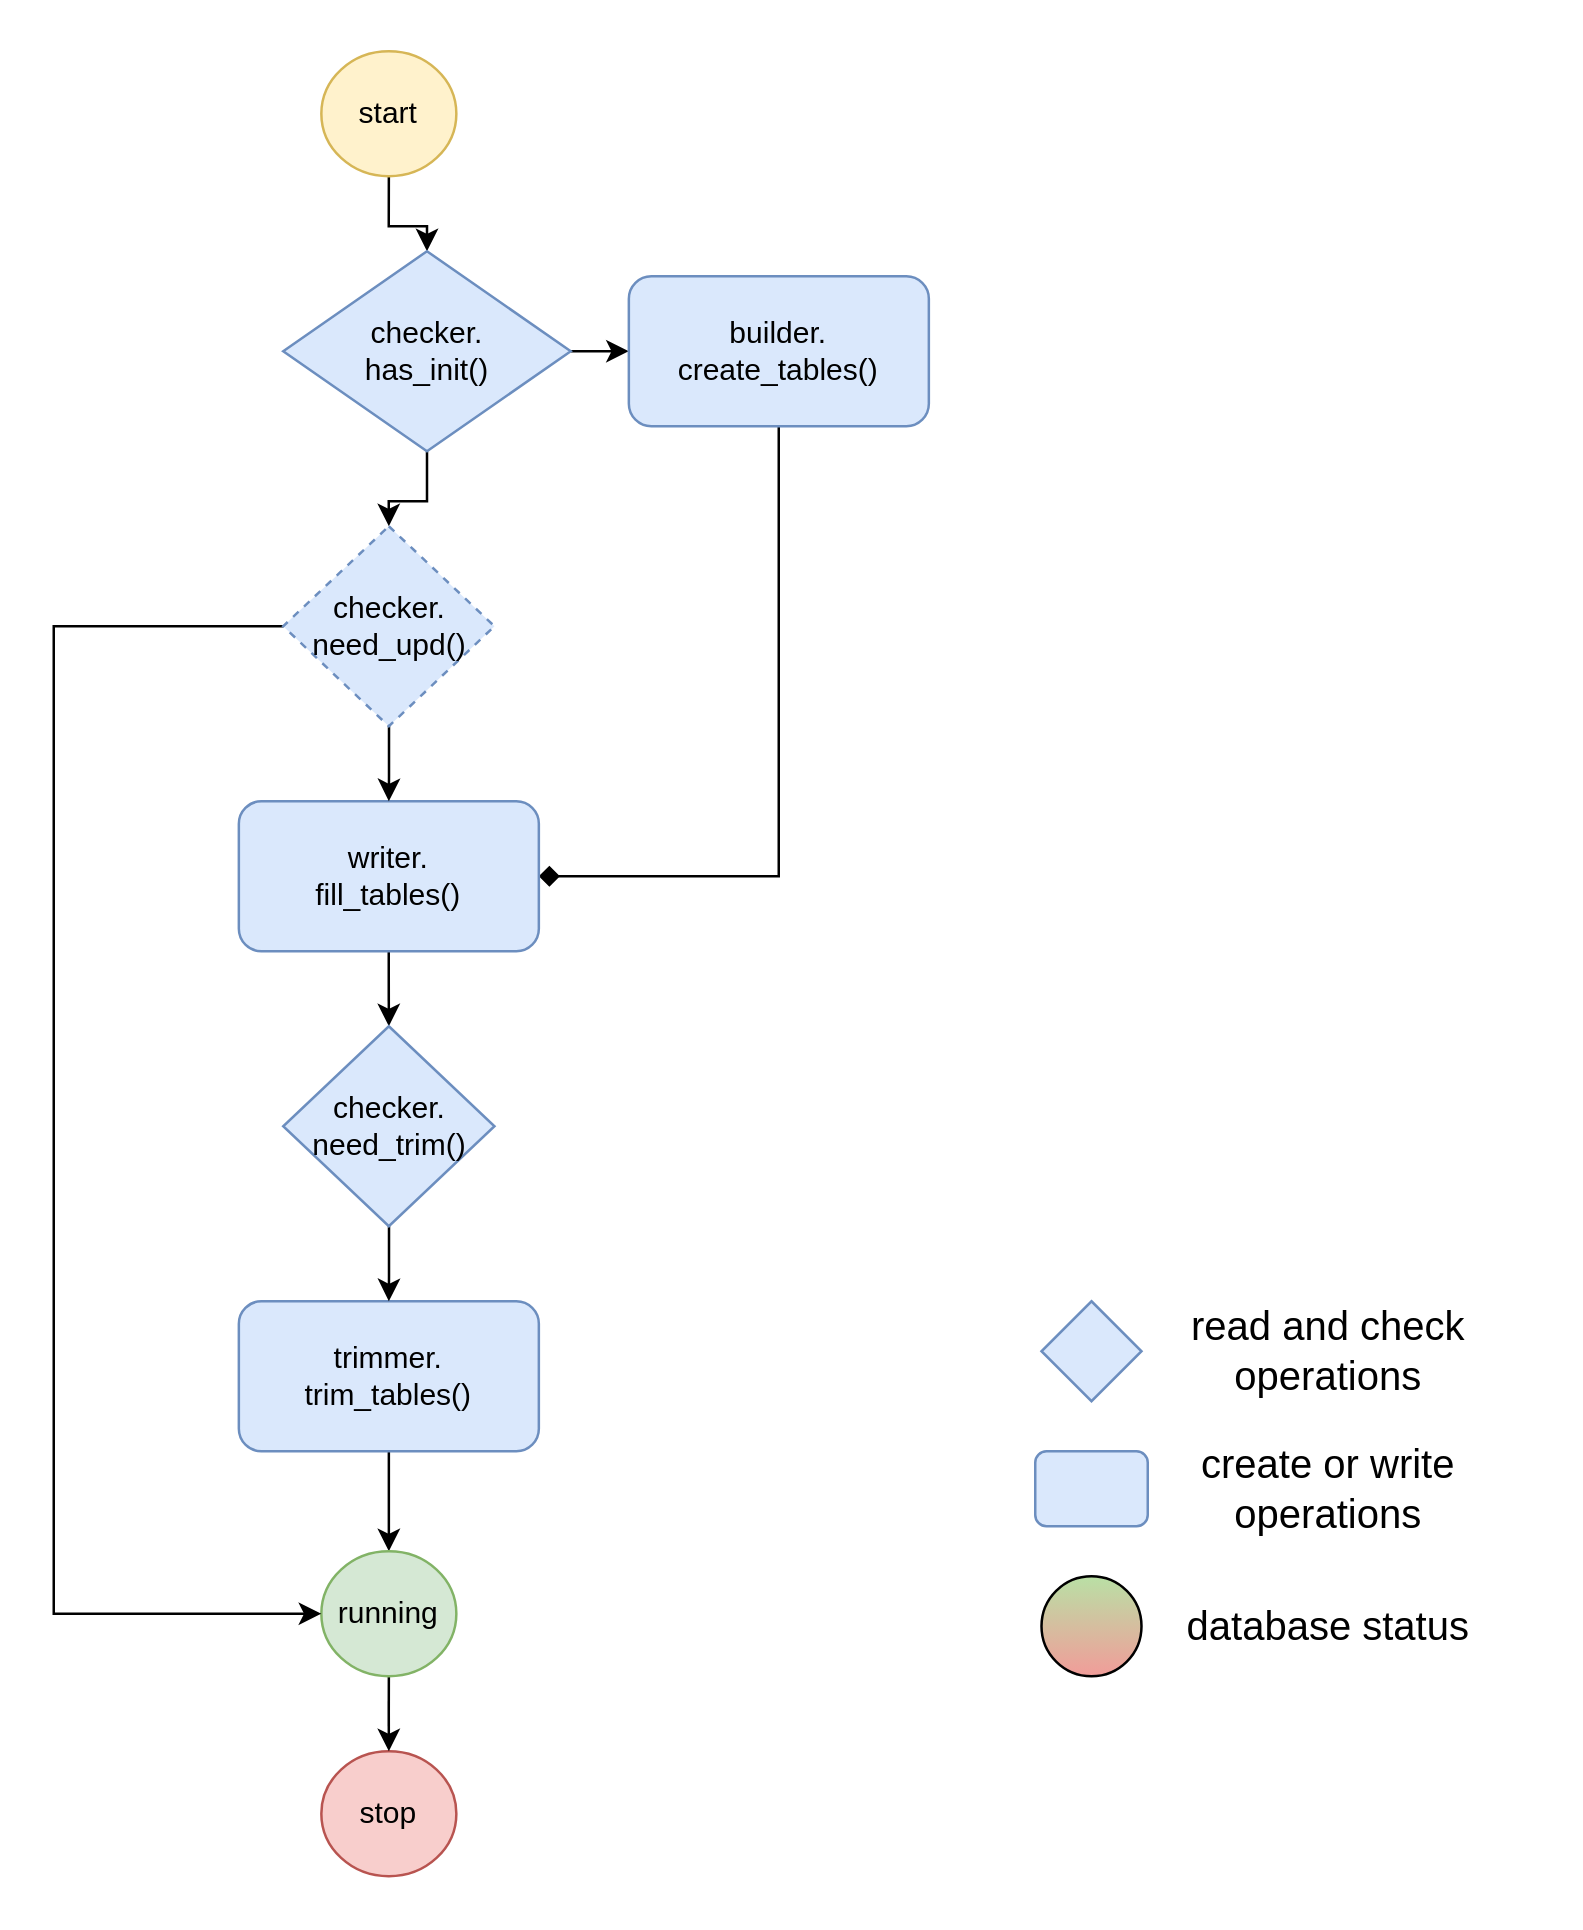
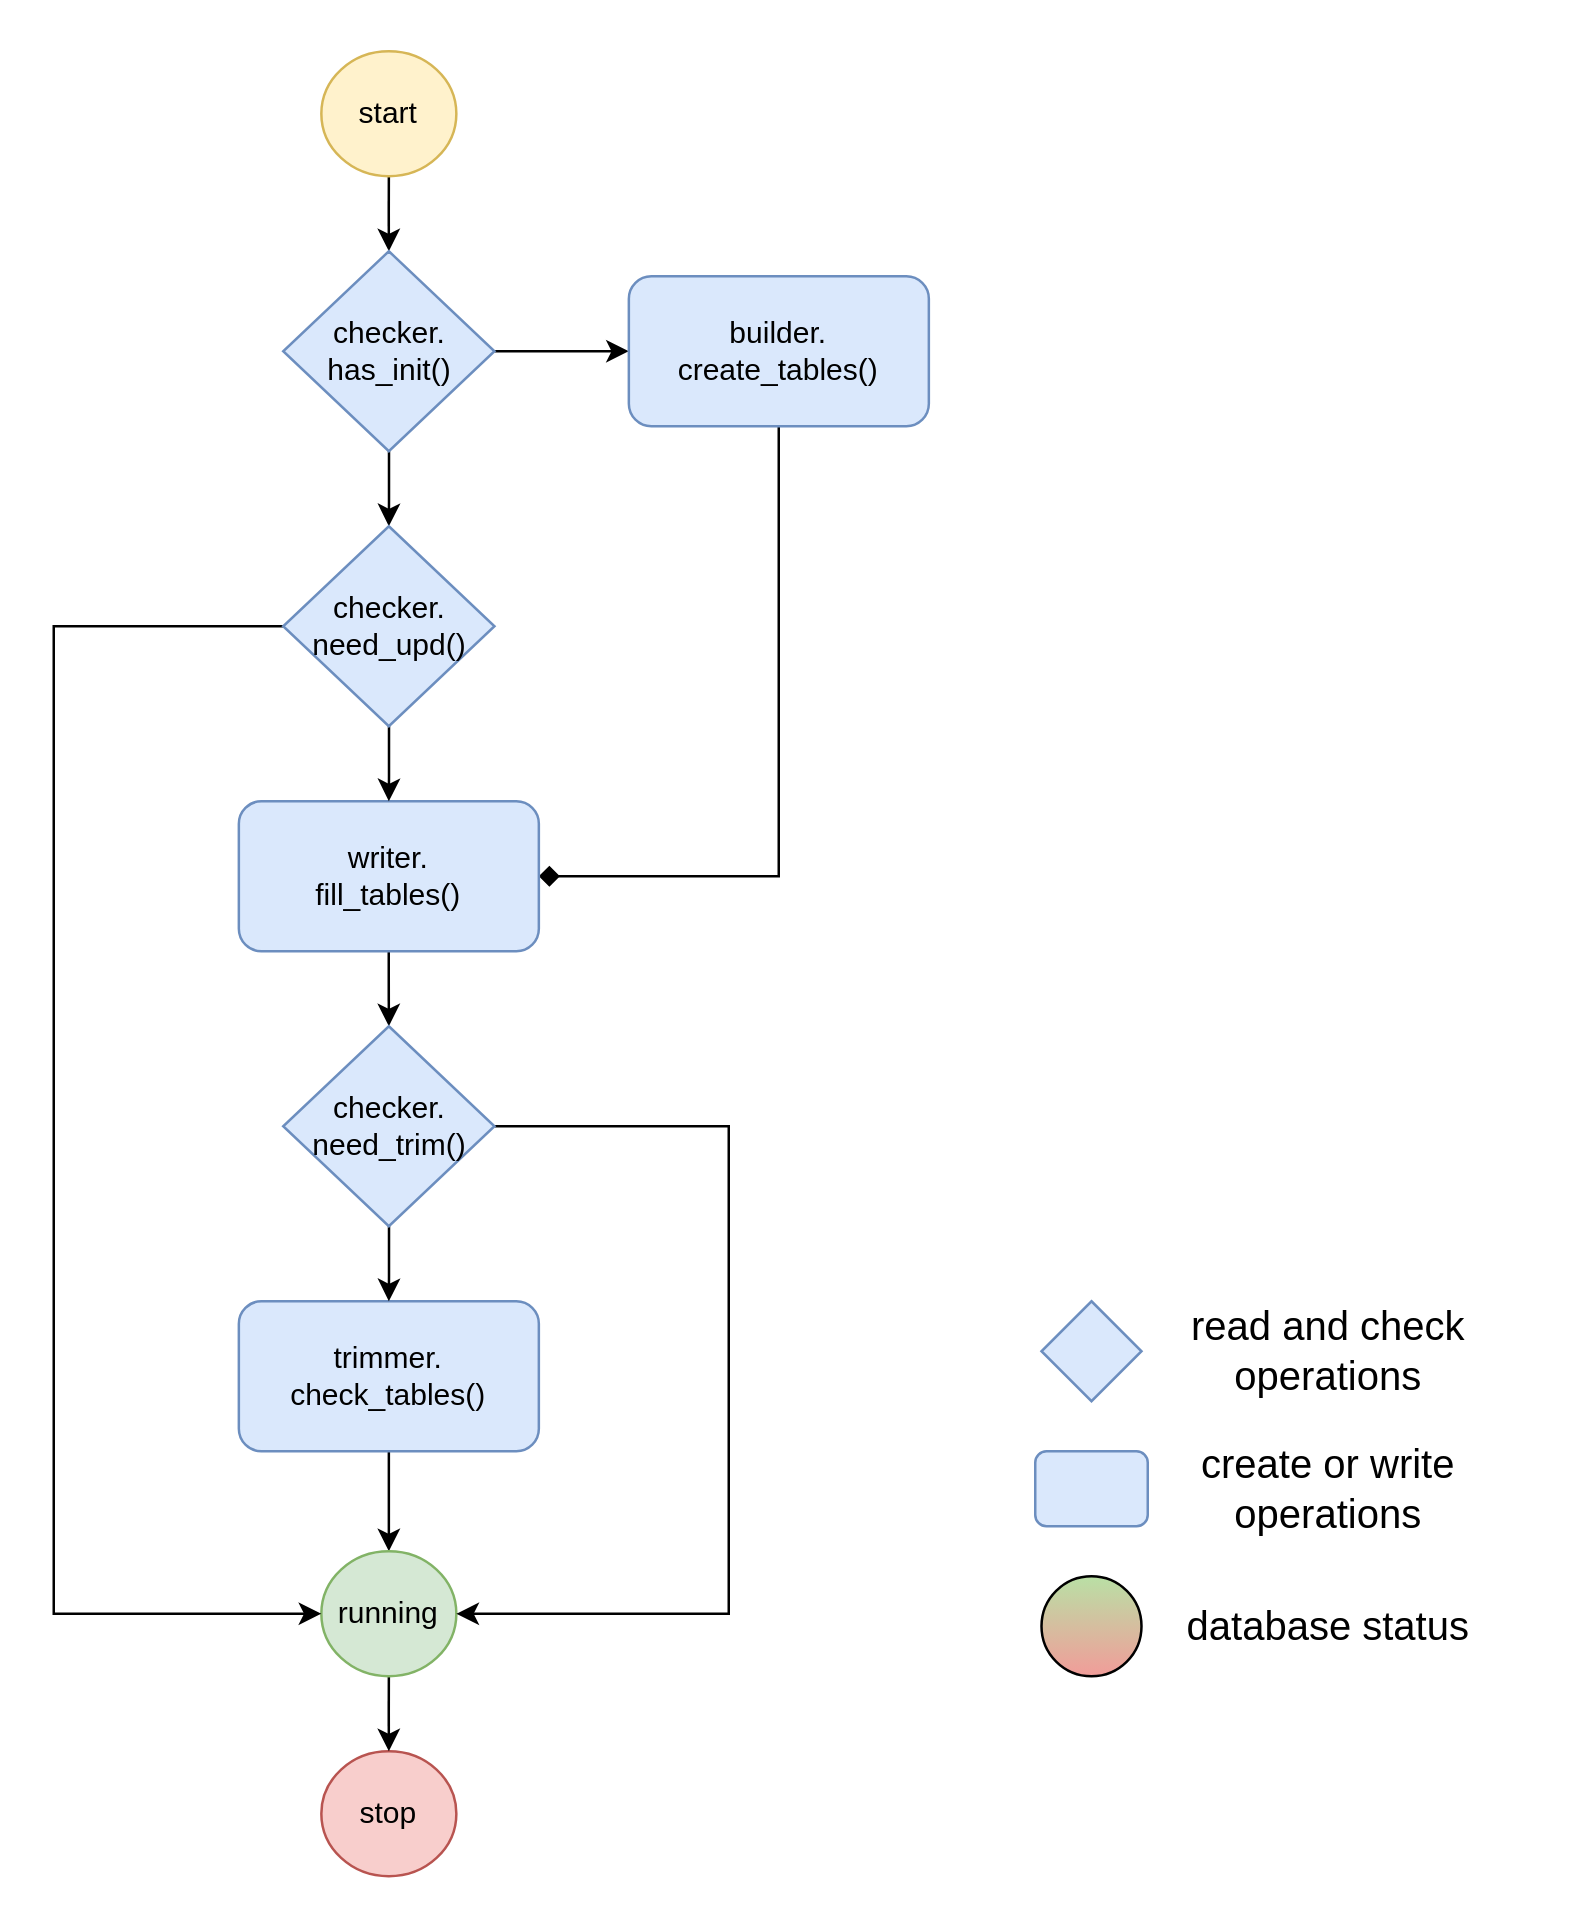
node "checker. has_init()": size 288x200 -> 211x200
node "checker. need_upd()": style dashed -> solid
node "trimmer. trim_tables()": label "trimmer. trim_tables()" -> "trimmer. check_tables()"
edge "checker. need_trim()" -> "running": added
